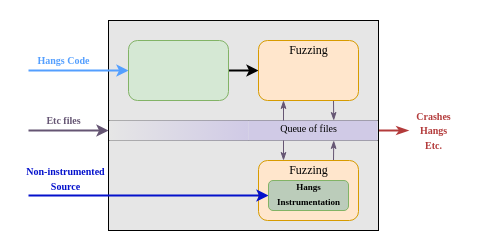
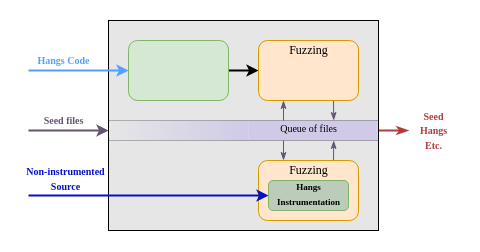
node "Etc files": label "Etc files" -> "Seed files"
node "Crashes Hangs Etc.": label "Crashes Hangs Etc." -> "Seed Hangs Etc."
